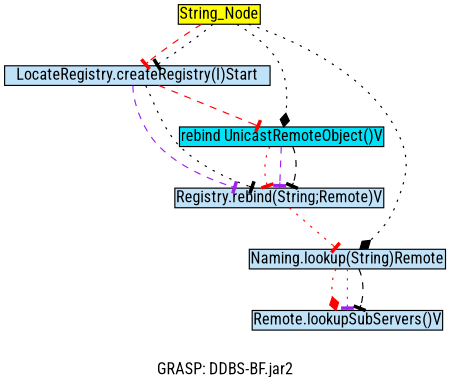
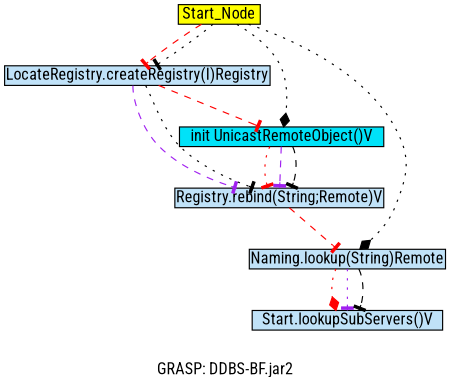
node "String_Node": label "String_Node" -> "Start_Node"
node "LocateRegistry.createRegistry(I)Start": label "LocateRegistry.createRegistry(I)Start" -> "LocateRegistry.createRegistry(I)Registry"
node "rebind UnicastRemoteObject()V": label "rebind UnicastRemoteObject()V" -> "init UnicastRemoteObject()V"
edge "Registry.rebind(String;Remote)V" -> "Naming.lookup(String)Remote": style dotted -> dashed
node "Remote.lookupSubServers()V": label "Remote.lookupSubServers()V" -> "Start.lookupSubServers()V"
